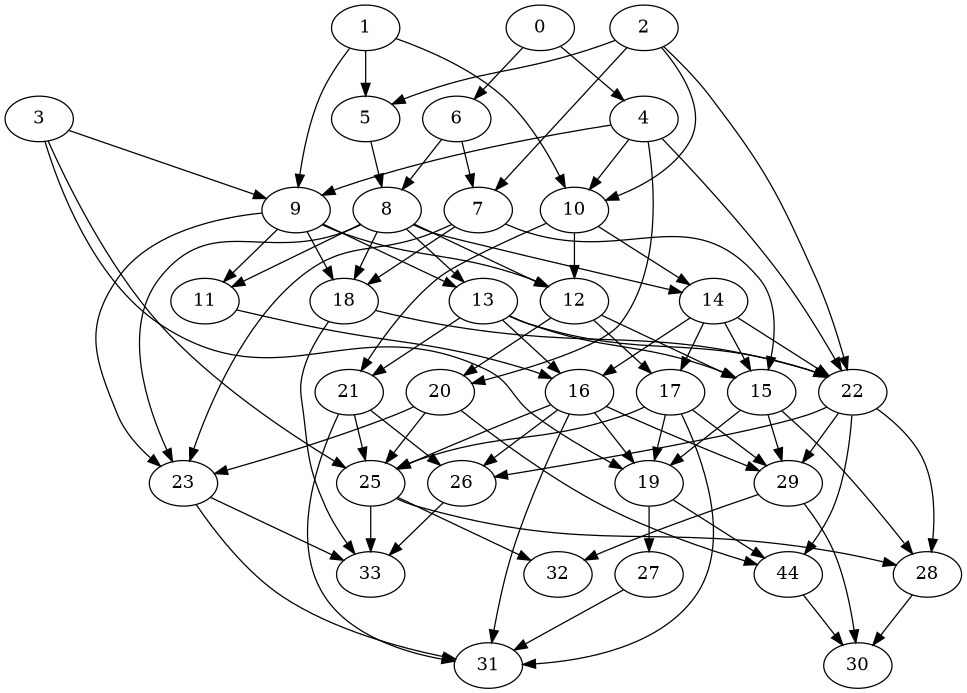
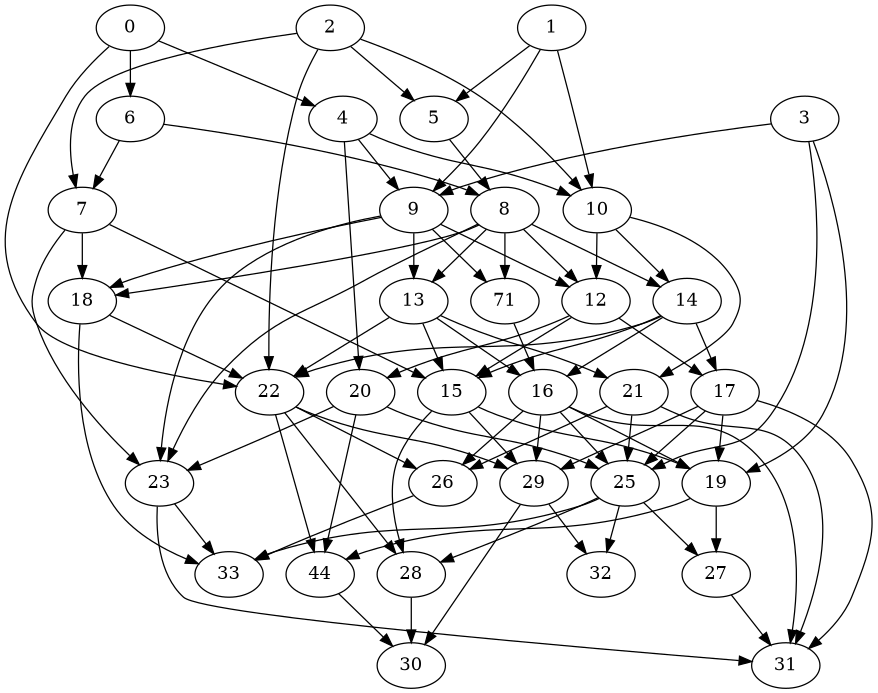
edge "4" -> "22": now "0" -> "22"
node "11": label "11" -> "71"
edge "25" -> "27": added
